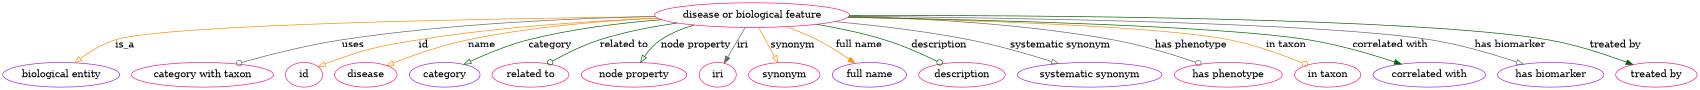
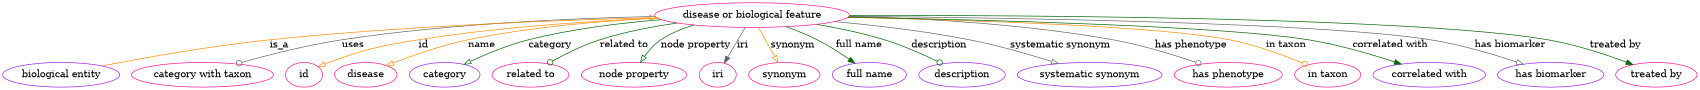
edge "disease or biological feature" -> "biological entity": reversed
edge "disease or biological feature" -> "full name": color darkorange -> darkgreen
node "description": color deeppink -> purple
